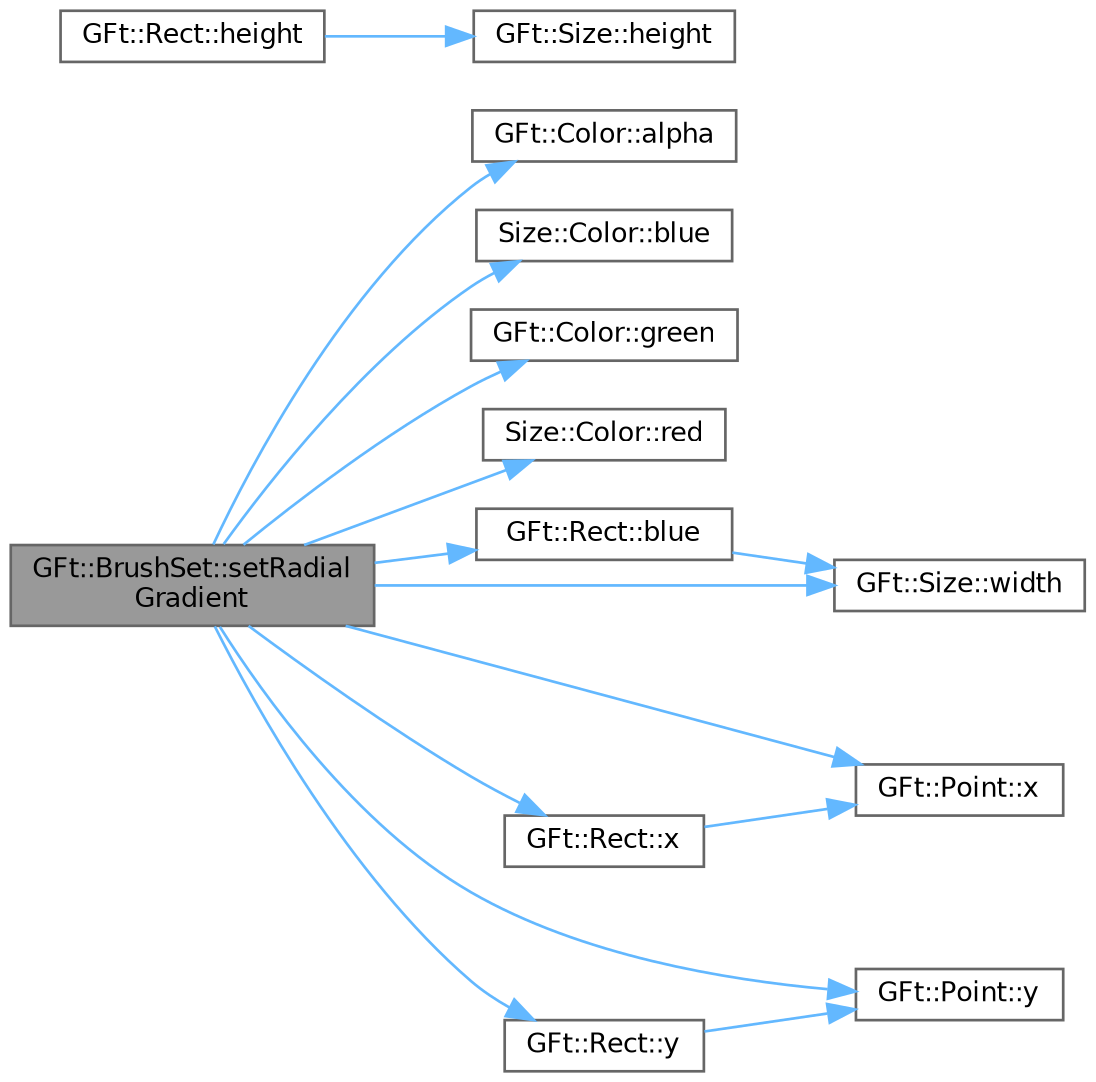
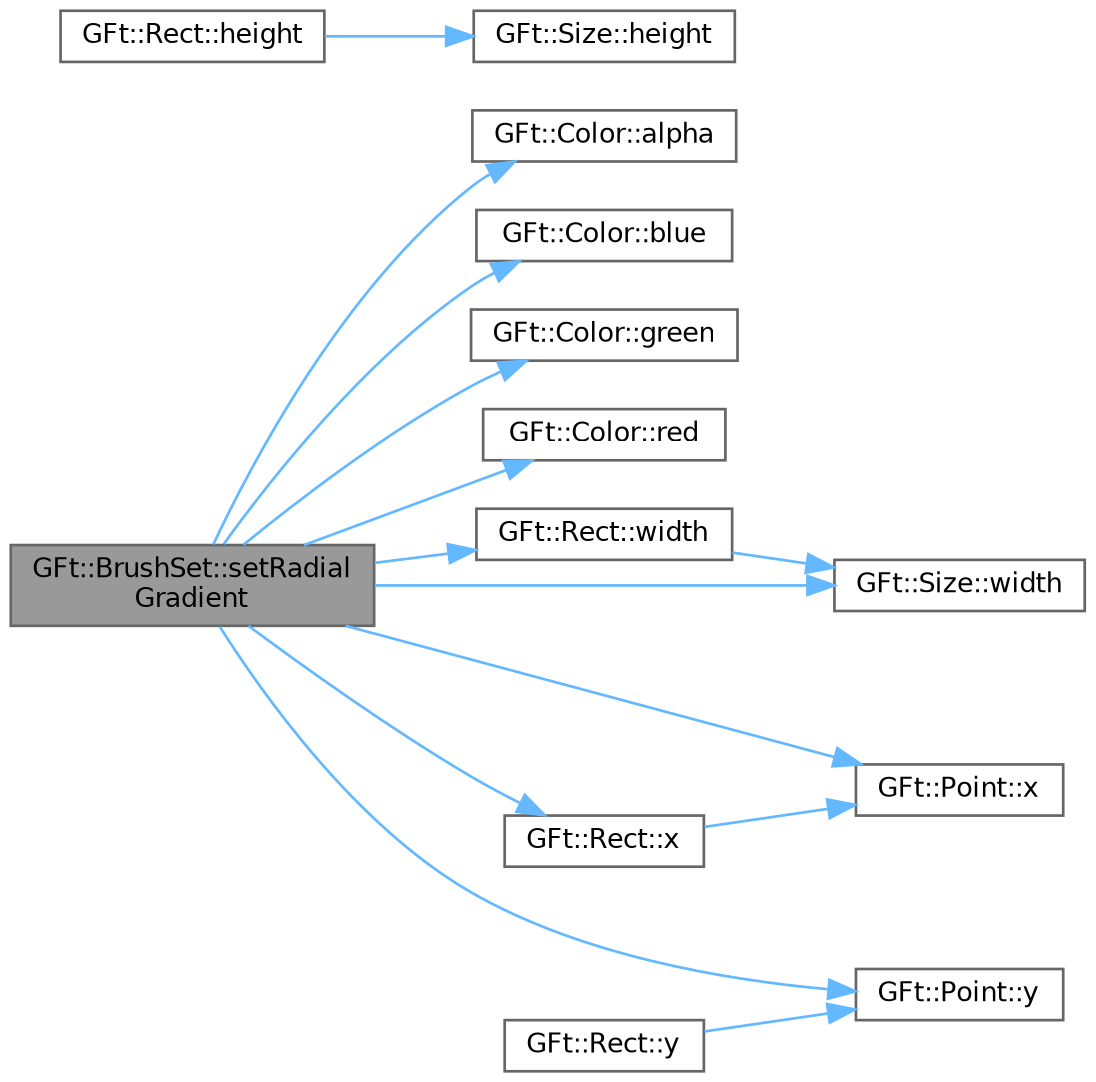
node "Size::Color::blue": label "Size::Color::blue" -> "GFt::Color::blue"
node "Size::Color::red": label "Size::Color::red" -> "GFt::Color::red"
node "GFt::Rect::blue": label "GFt::Rect::blue" -> "GFt::Rect::width"
edge "GFt::BrushSet::setRadial Gradient" -> "GFt::Rect::y": removed
